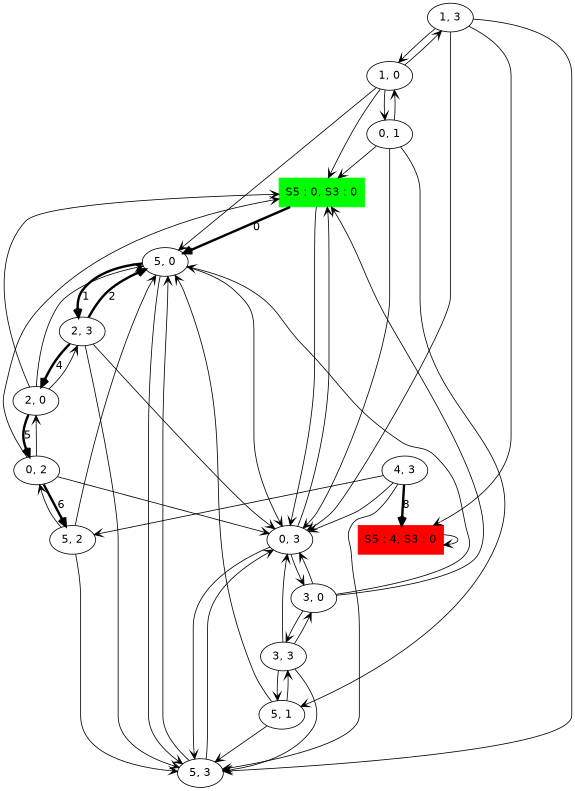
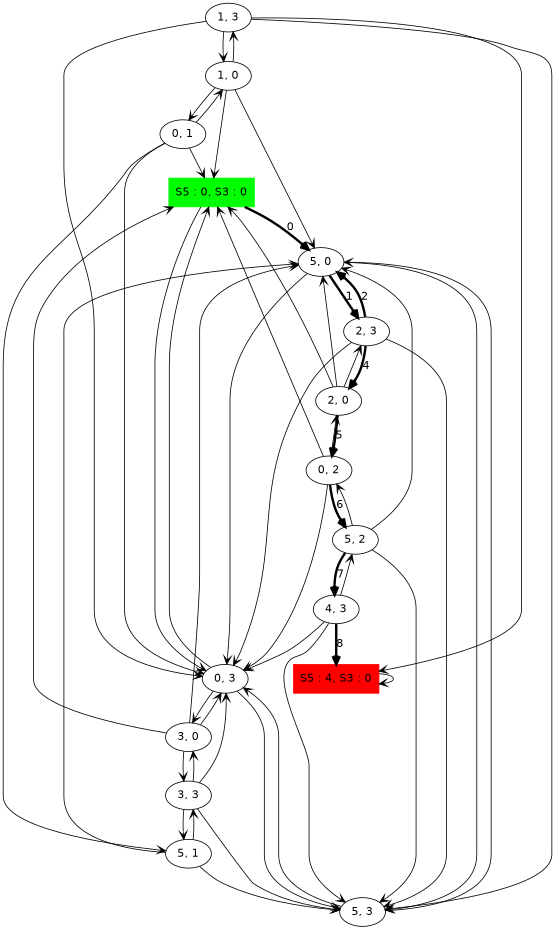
edge "5, 2" -> "4, 3": added, label "7"
